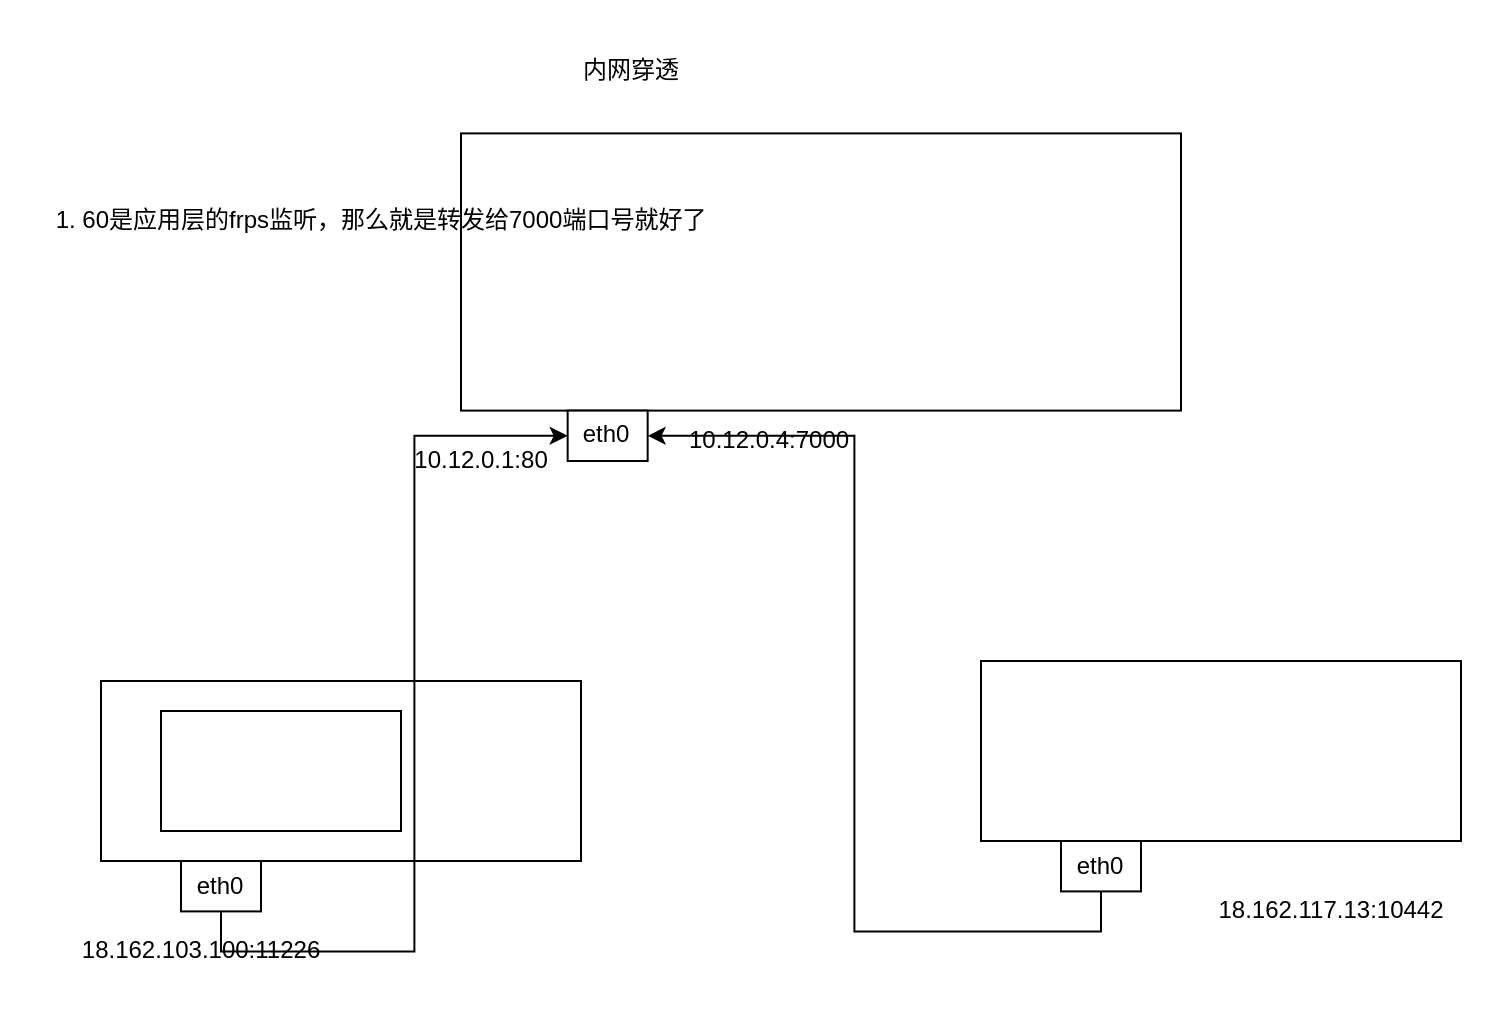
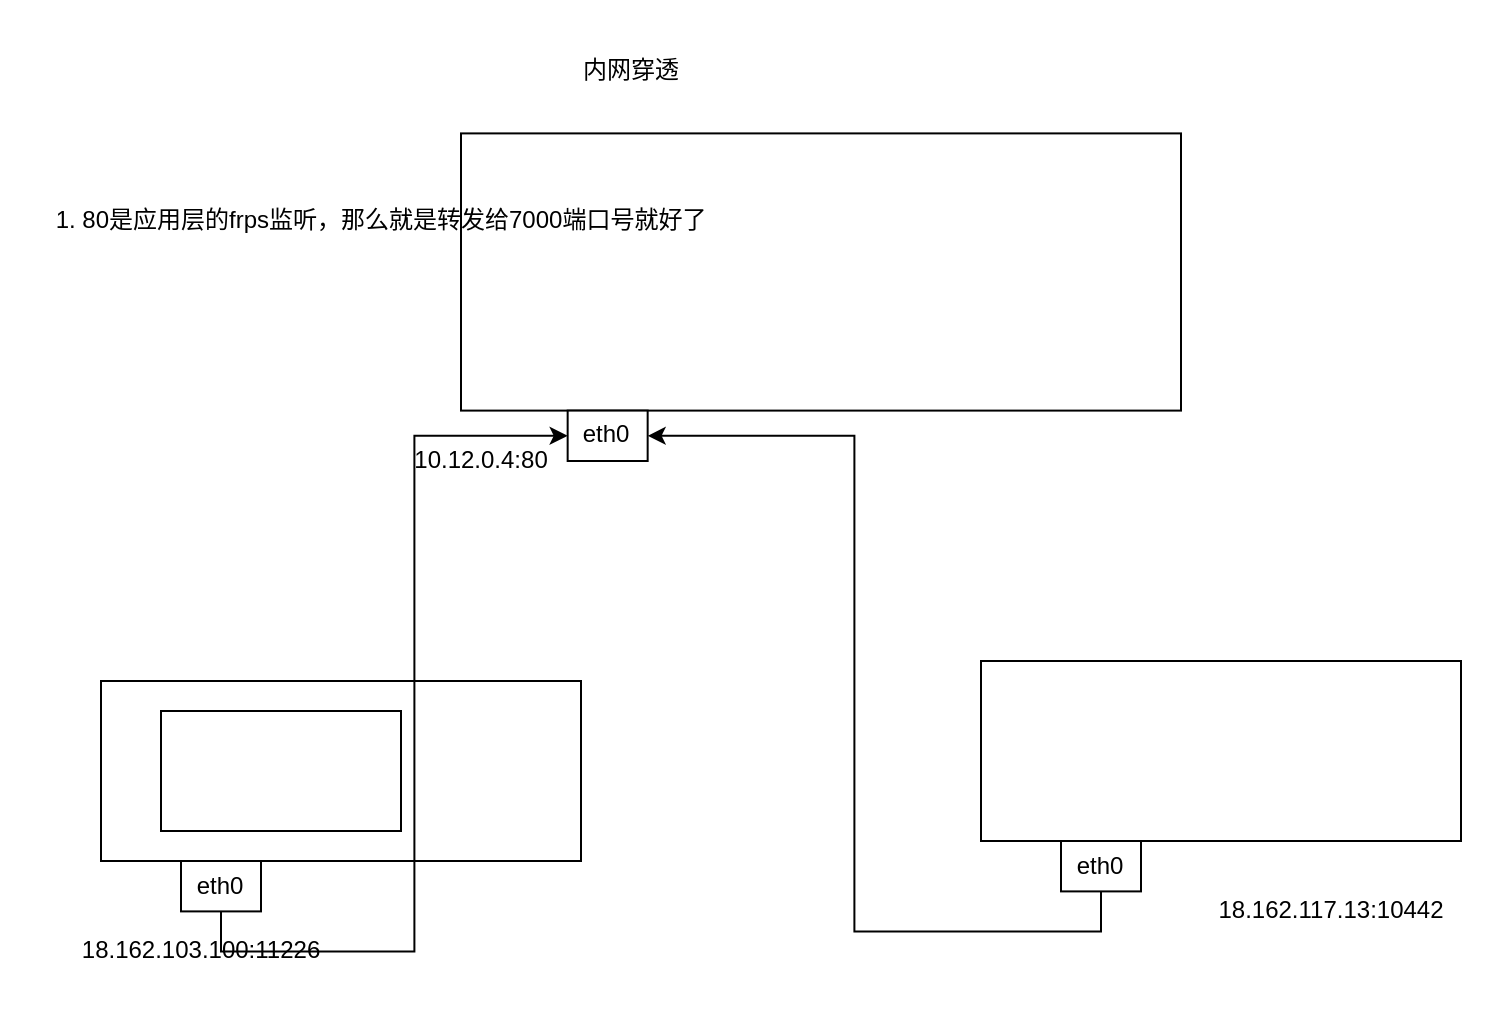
node "1. 60是应用层的frps监听，那么就是转发给7000端口号就好了": label "1. 60是应用层的frps监听，那么就是转发给7000端口号就好了" -> "1. 80是应用层的frps监听，那么就是转发给7000端口号就好了"
node "10.12.0.4:7000": removed
node "10.12.0.1:80": label "10.12.0.1:80" -> "10.12.0.4:80"
